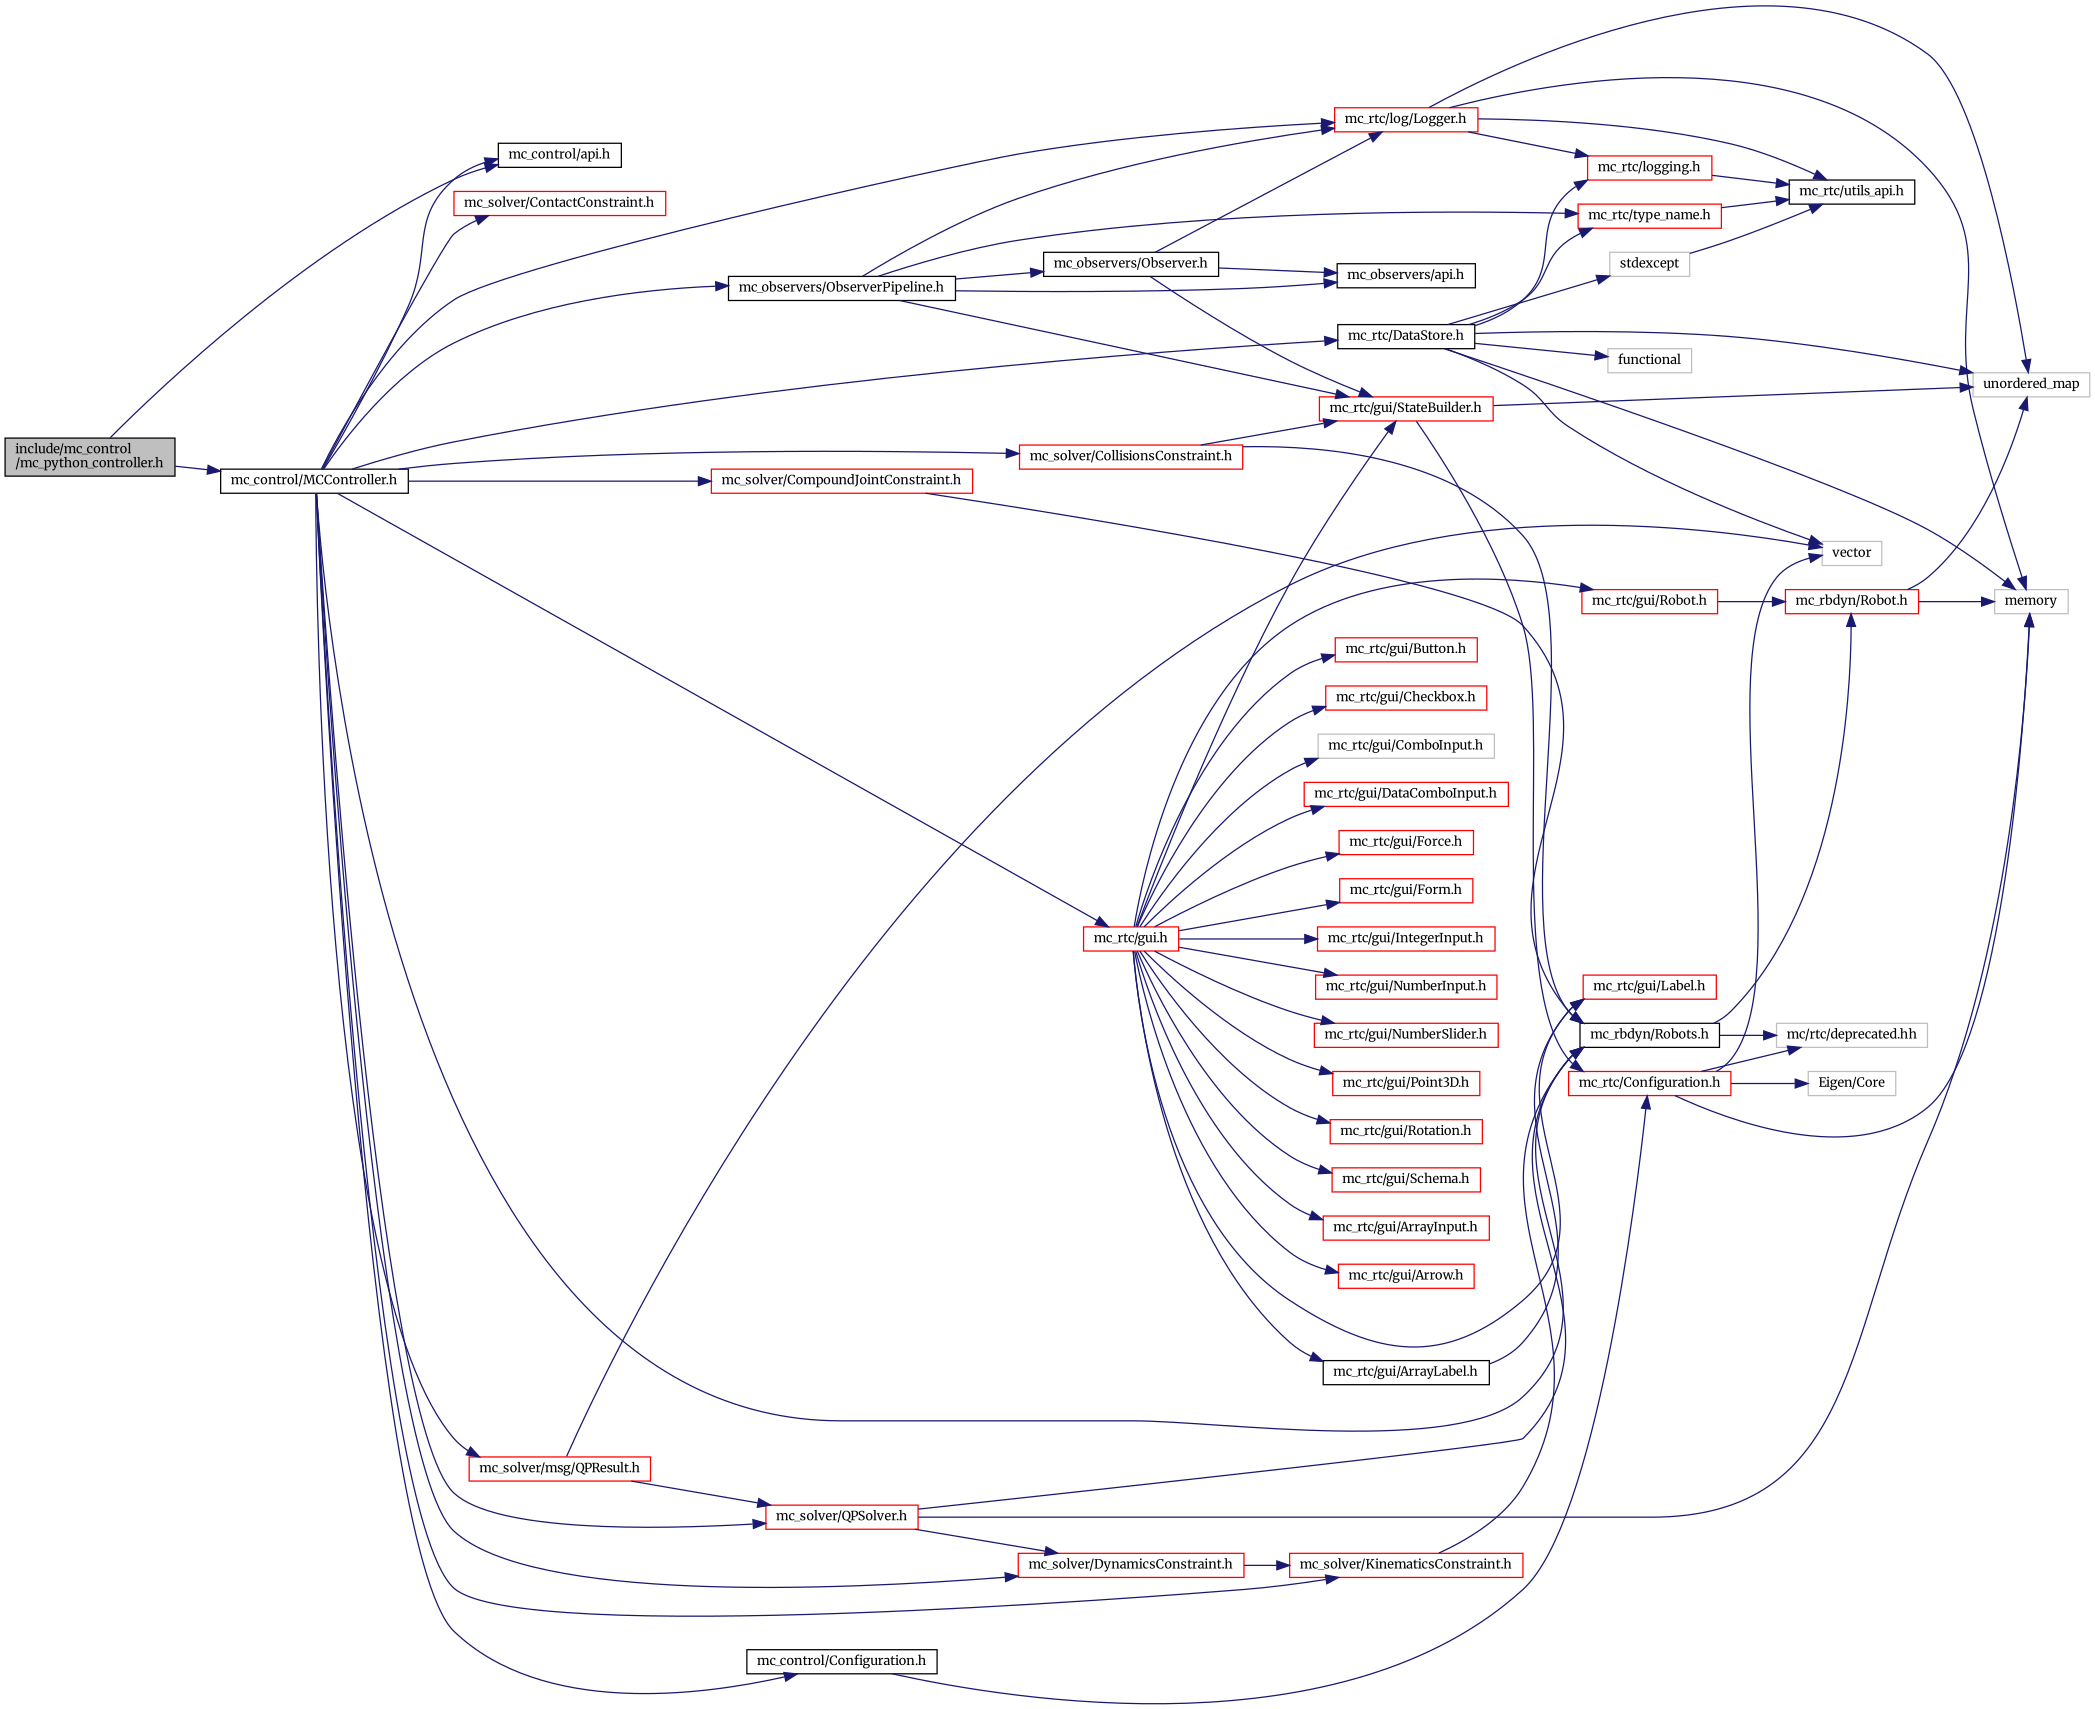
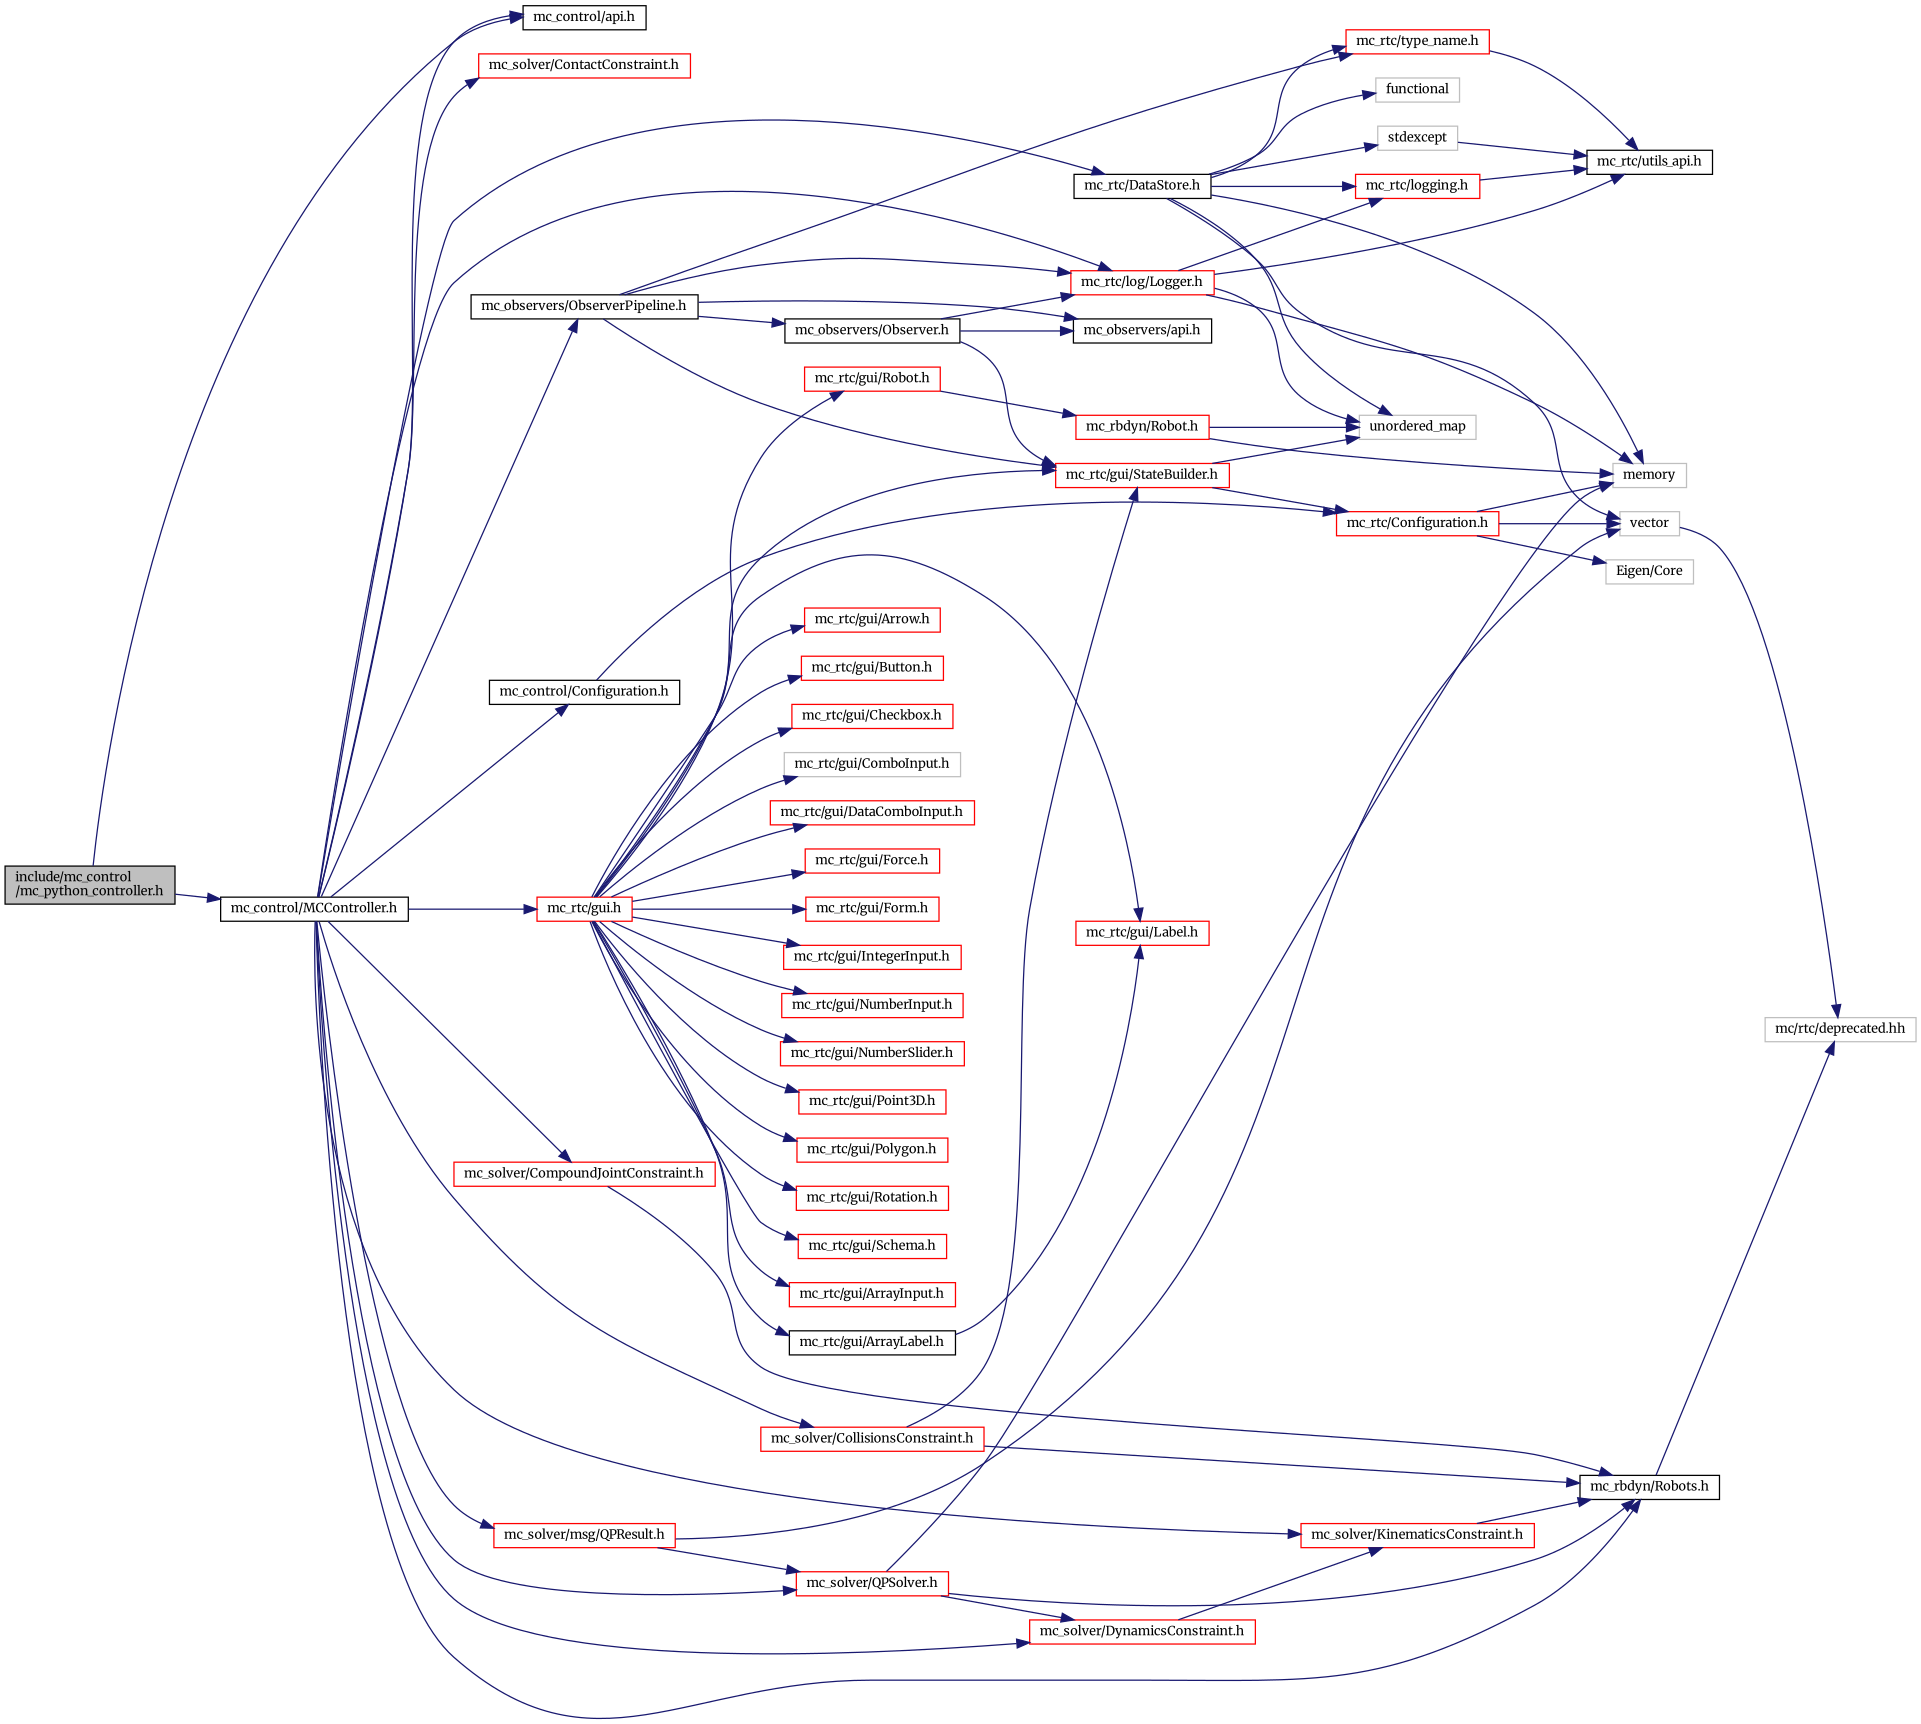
edge "mc_rbdyn/Robots.h" -> "mc_rbdyn/Robot.h": removed
edge "mc_rtc/Configuration.h" -> "mc/rtc/deprecated.hh": now "vector" -> "mc/rtc/deprecated.hh"
node "mc_rtc/gui/Polygon.h": added
